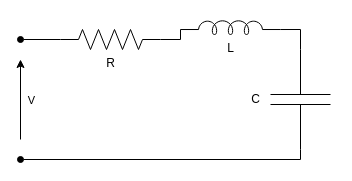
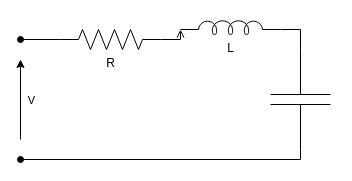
edge "L" -- "R": arrowhead none -> open
node "C": removed
